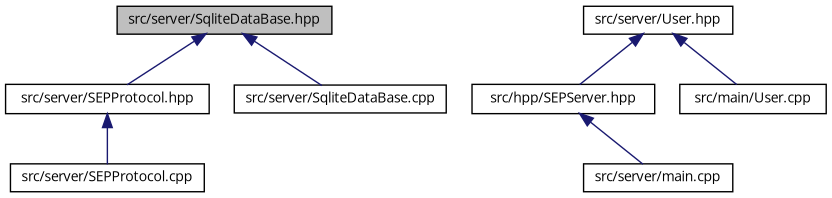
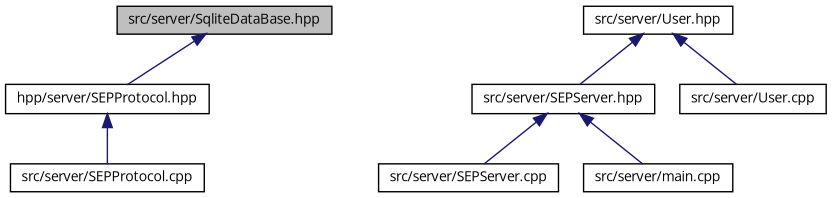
node "src/server/SEPProtocol.hpp": label "src/server/SEPProtocol.hpp" -> "hpp/server/SEPProtocol.hpp"
node "src/server/SqliteDataBase.cpp": removed
node "src/hpp/SEPServer.hpp": label "src/hpp/SEPServer.hpp" -> "src/server/SEPServer.hpp"
node "src/main/User.cpp": label "src/main/User.cpp" -> "src/server/User.cpp"
node "src/server/SEPServer.cpp": added
